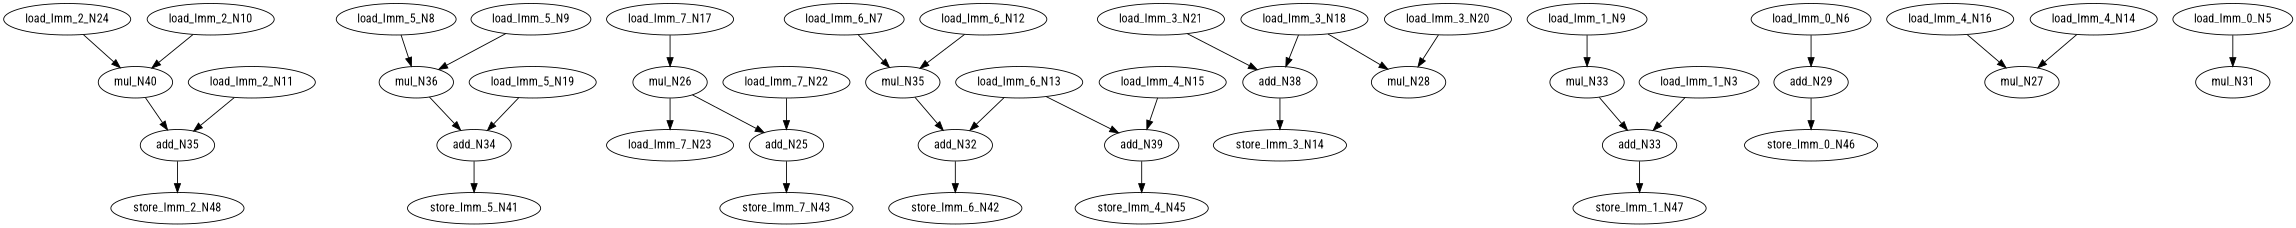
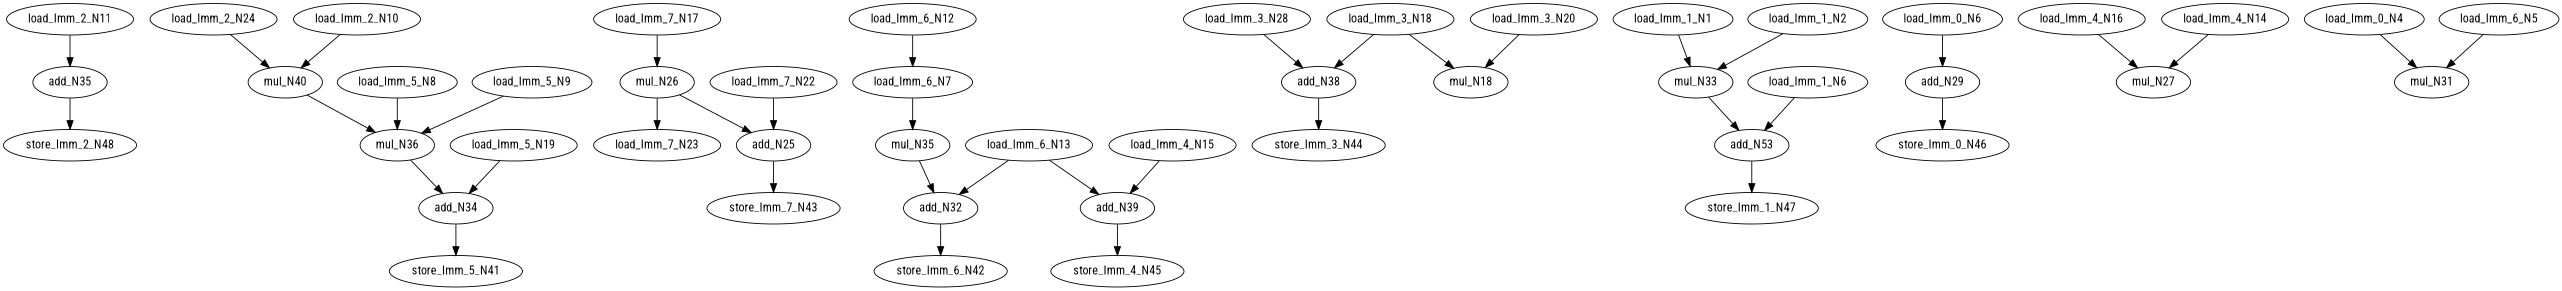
node "load_Imm_3_N21": label "load_Imm_3_N21" -> "load_Imm_3_N28"
node "load_Imm_1_N9": label "load_Imm_1_N9" -> "load_Imm_1_N1"
node "load_Imm_1_N2": added
node "load_Imm_0_N5": label "load_Imm_0_N5" -> "load_Imm_6_N5"
node "load_Imm_0_N4": added
edge "load_Imm_6_N12" -> "mul_N35": now "load_Imm_6_N12" -> "load_Imm_6_N7"
node "mul_N28": label "mul_N28" -> "mul_N18"
node "load_Imm_1_N3": label "load_Imm_1_N3" -> "load_Imm_1_N6"
edge "mul_N40" -> "add_N35": now "mul_N40" -> "mul_N36"
node "store_Imm_3_N14": label "store_Imm_3_N14" -> "store_Imm_3_N44"
node "add_N33": label "add_N33" -> "add_N53"
